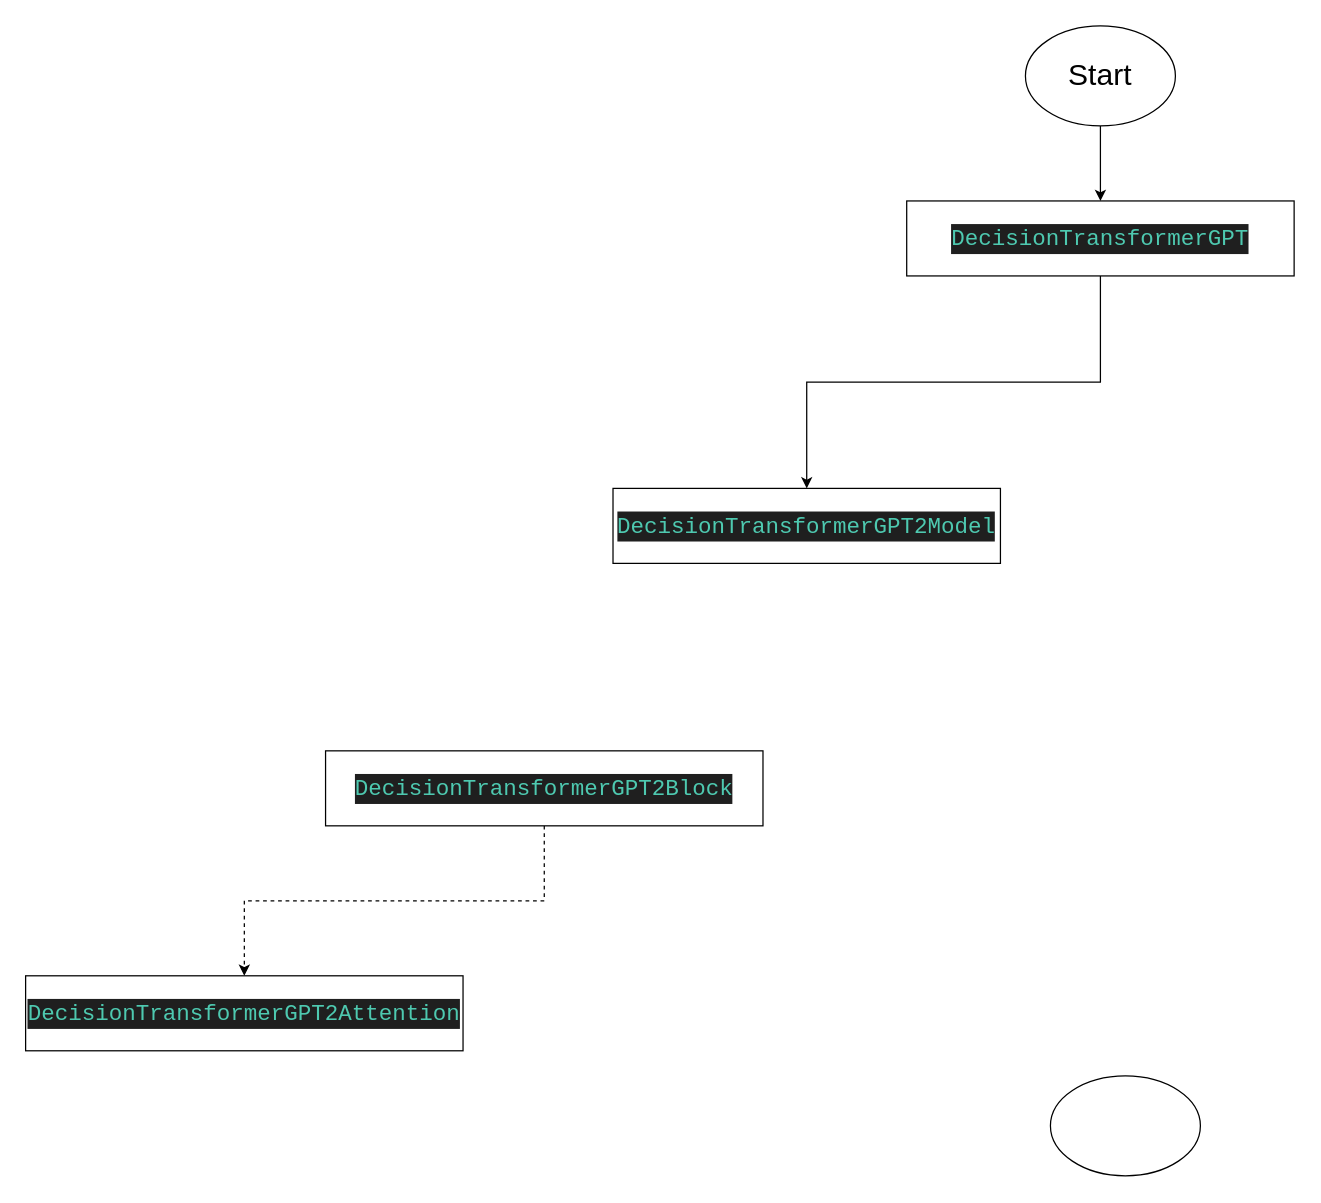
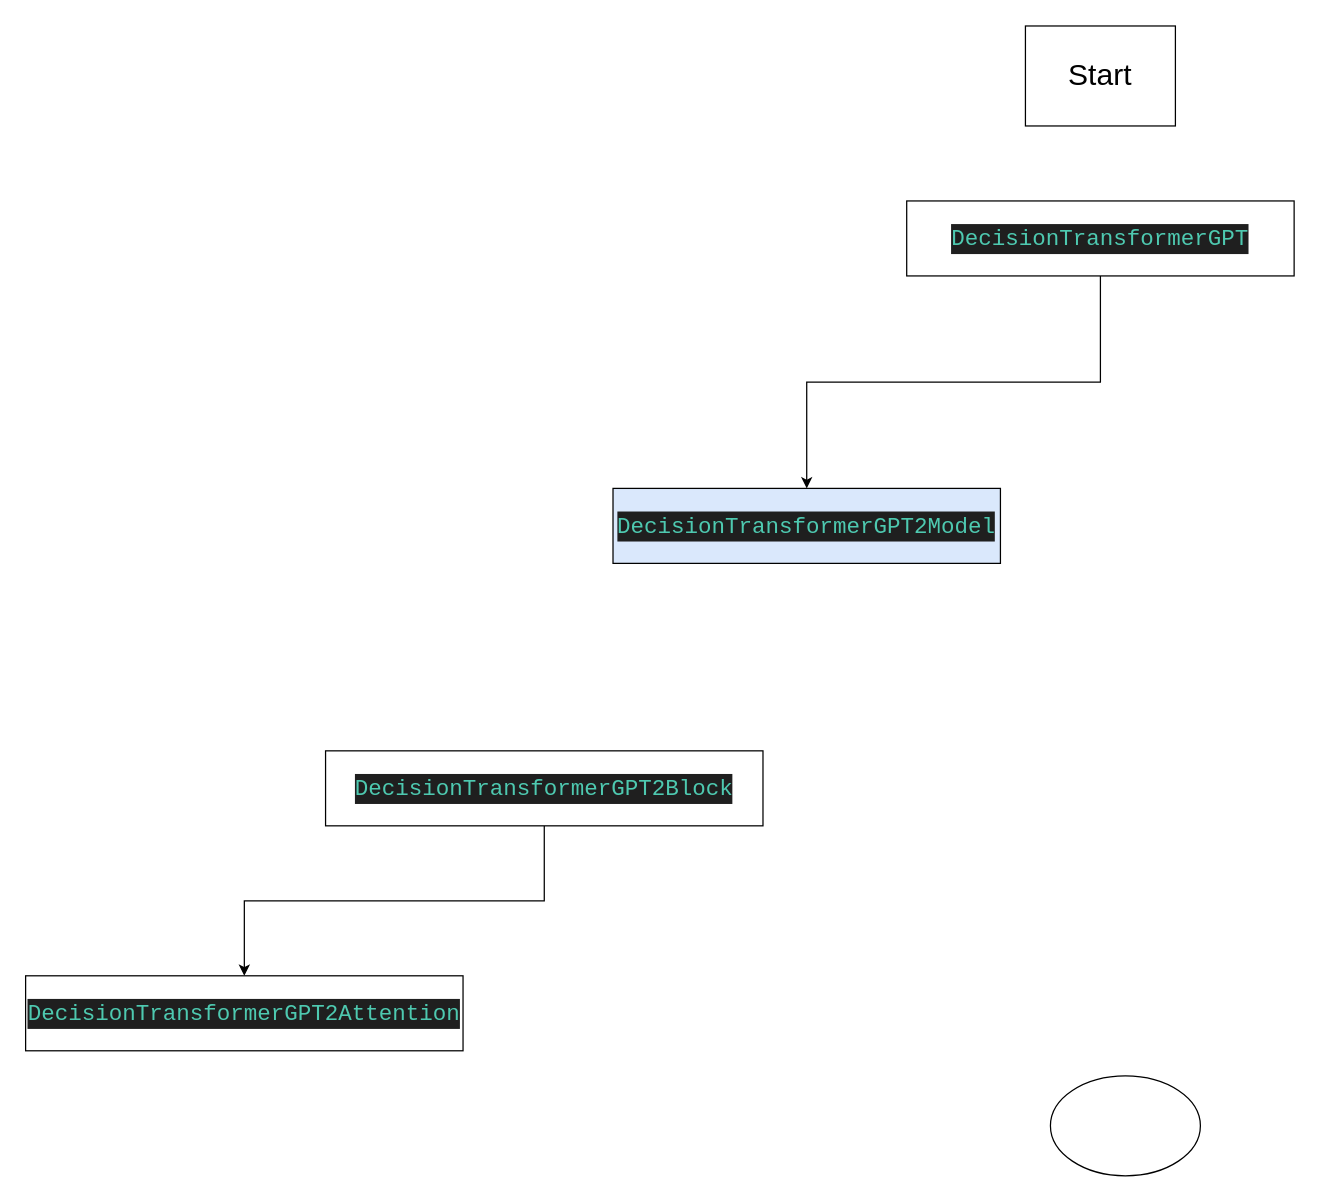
node "Start": shape ellipse -> rectangle
edge "Start" -> "DecisionTransformerGPT": removed
node "DecisionTransformerGPT2Model": fillcolor #ffffff -> #dae8fc
edge "DecisionTransformerGPT2Block" -> "DecisionTransformerGPT2Attention": style dashed -> solid
